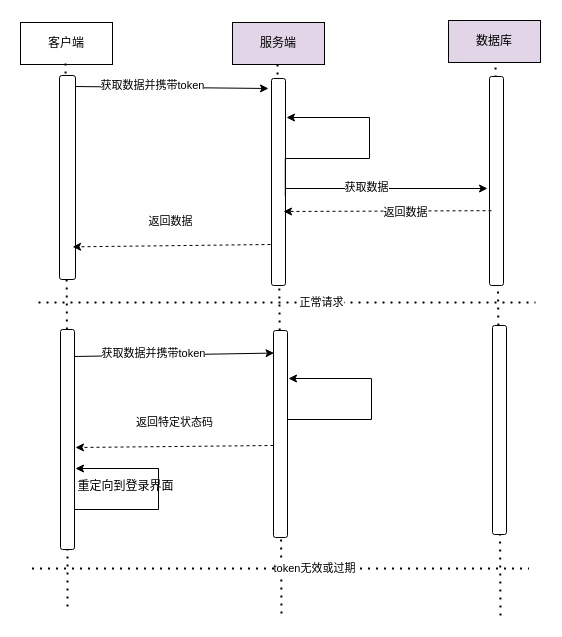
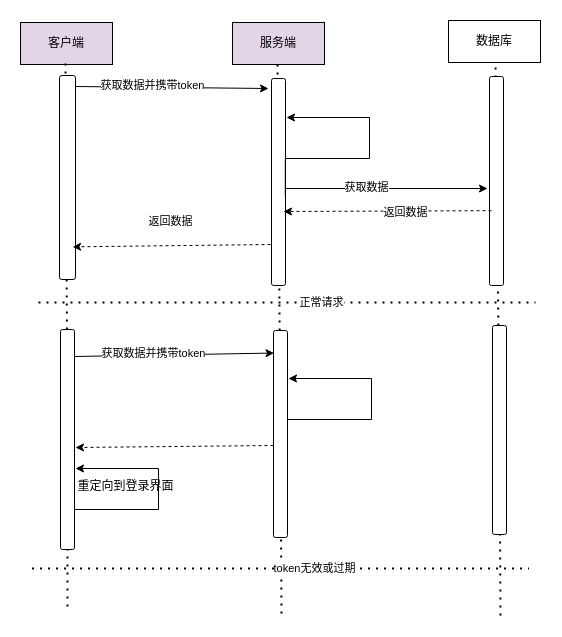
node "数据库": fillcolor #e1d5e7 -> #ffffff
node "客户端": fillcolor #ffffff -> #e1d5e7
node "返回特定状态码": removed
